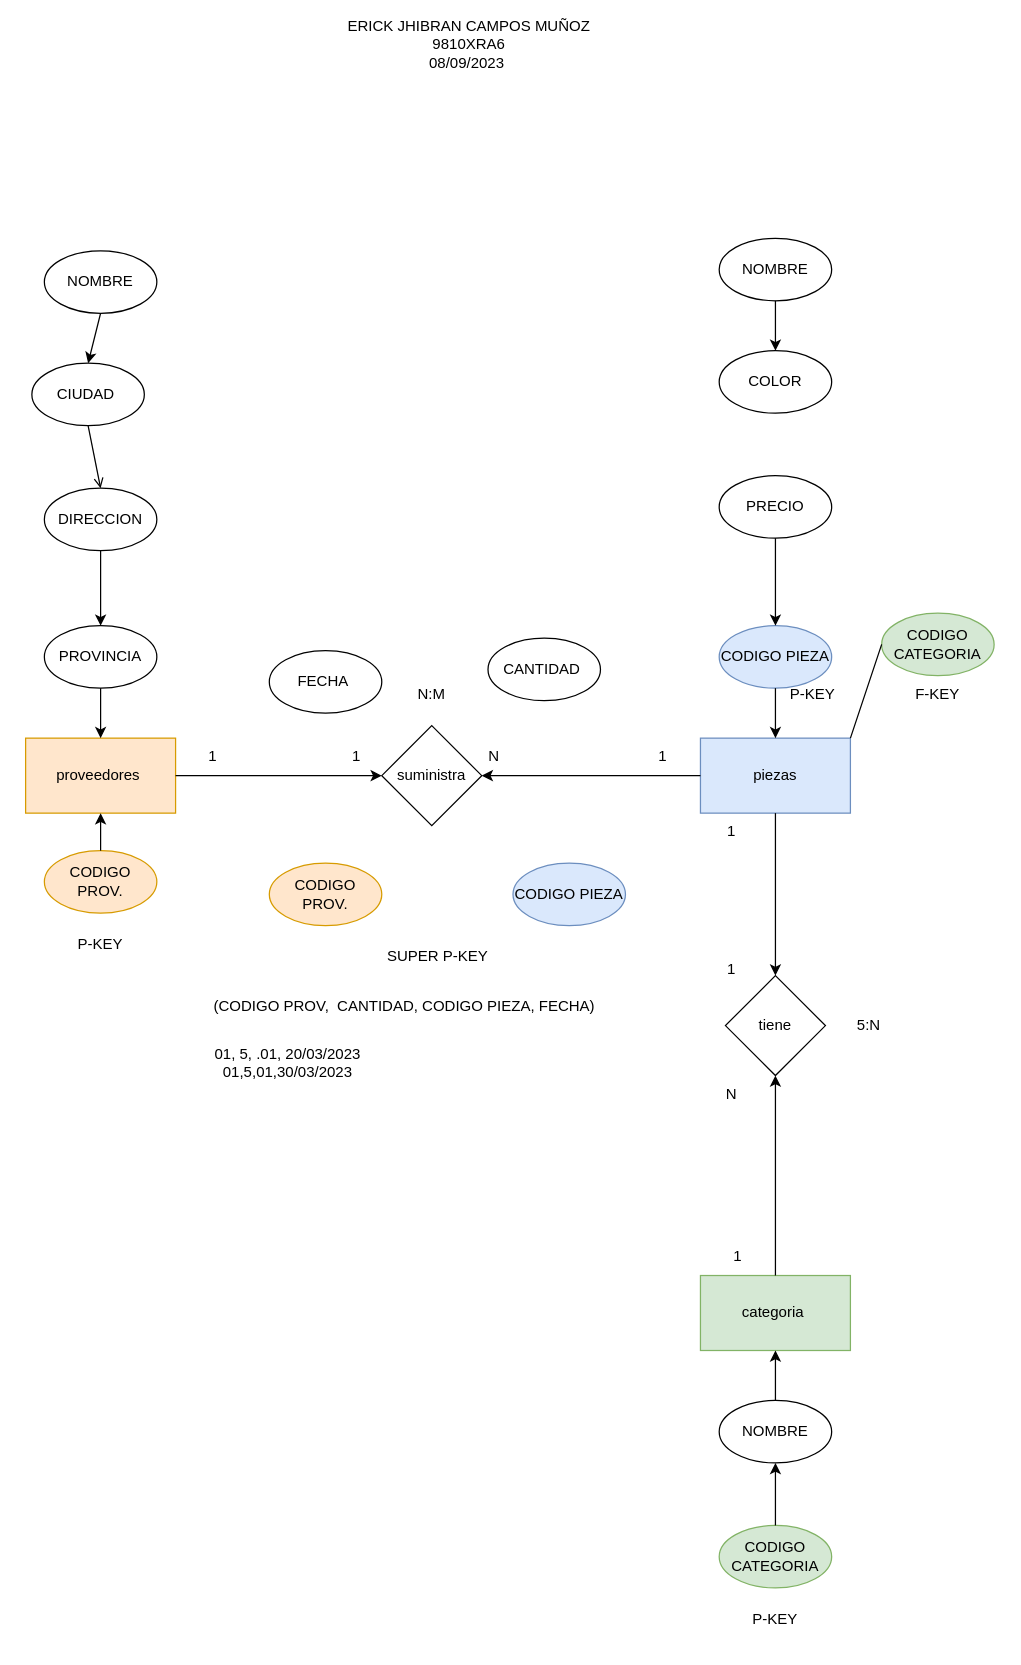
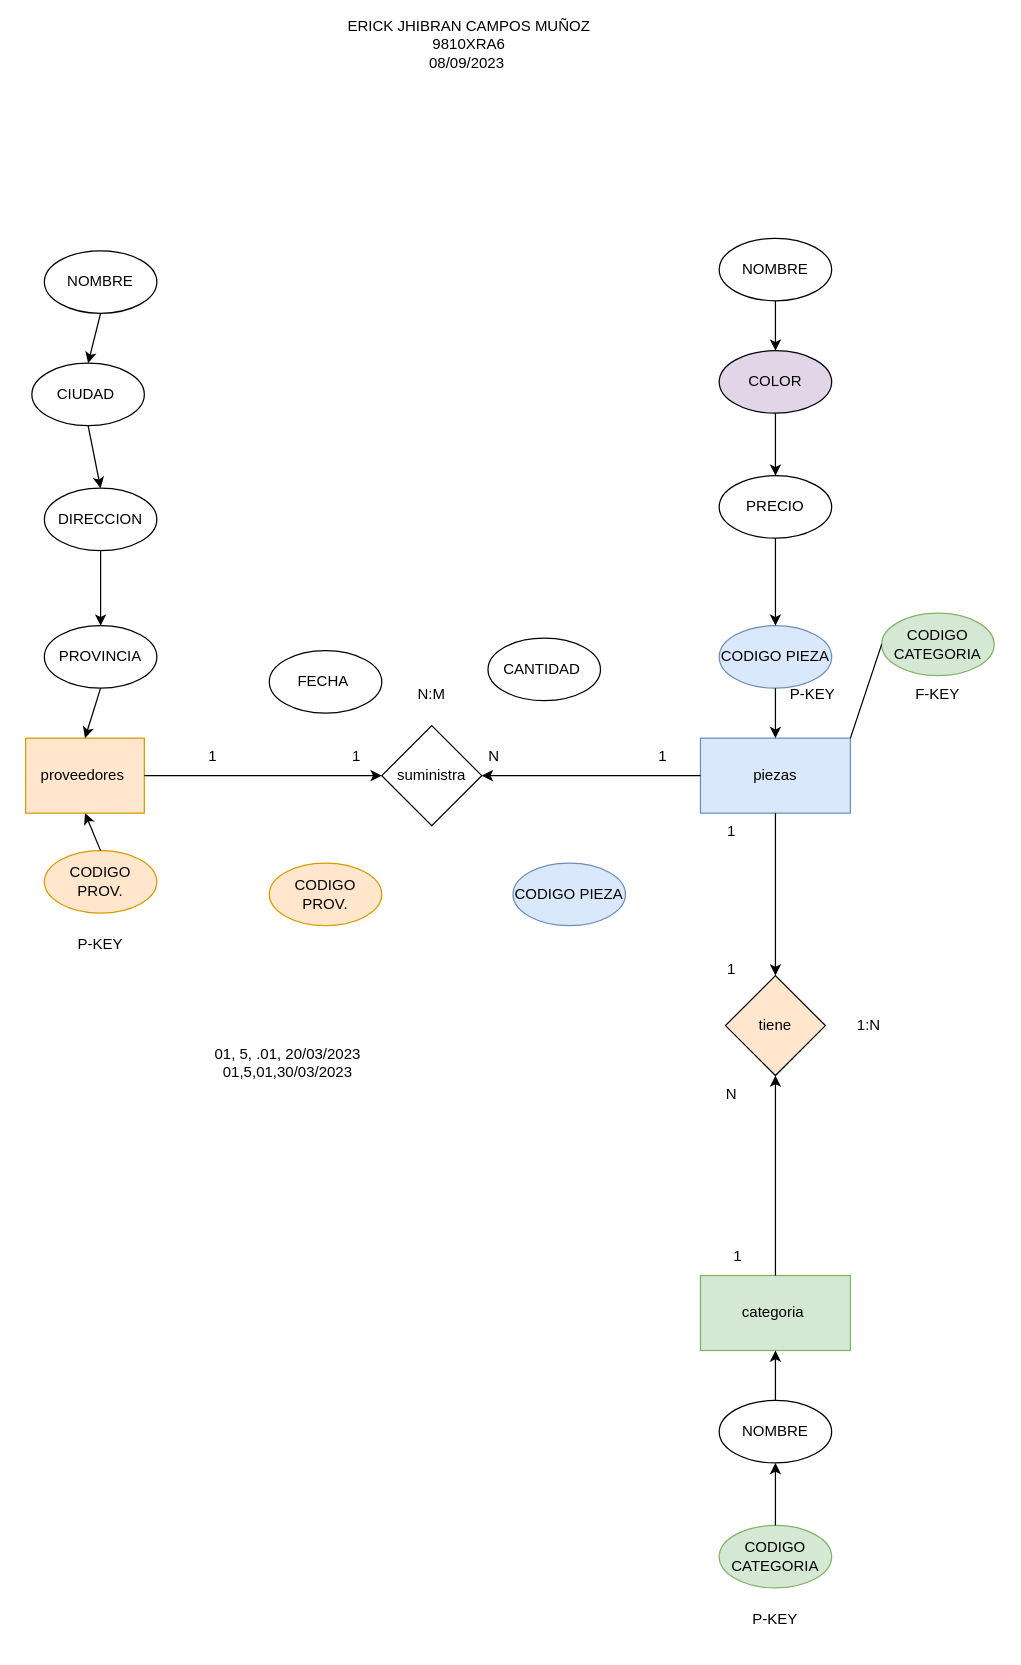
node "COLOR": fillcolor #ffffff -> #e1d5e7
edge "COLOR" -> "PRECIO": added
edge "CIUDAD" -> "DIRECCION": arrowhead open -> classic
node "proveedores": size 150x75 -> 119x75
node "SUPER P-KEY": removed
node "(CODIGO PROV, CANTIDAD, CODIGO PIEZA, FECHA)": removed
node "tiene": fillcolor #ffffff -> #ffe6cc
node "5:N": label "5:N" -> "1:N"
